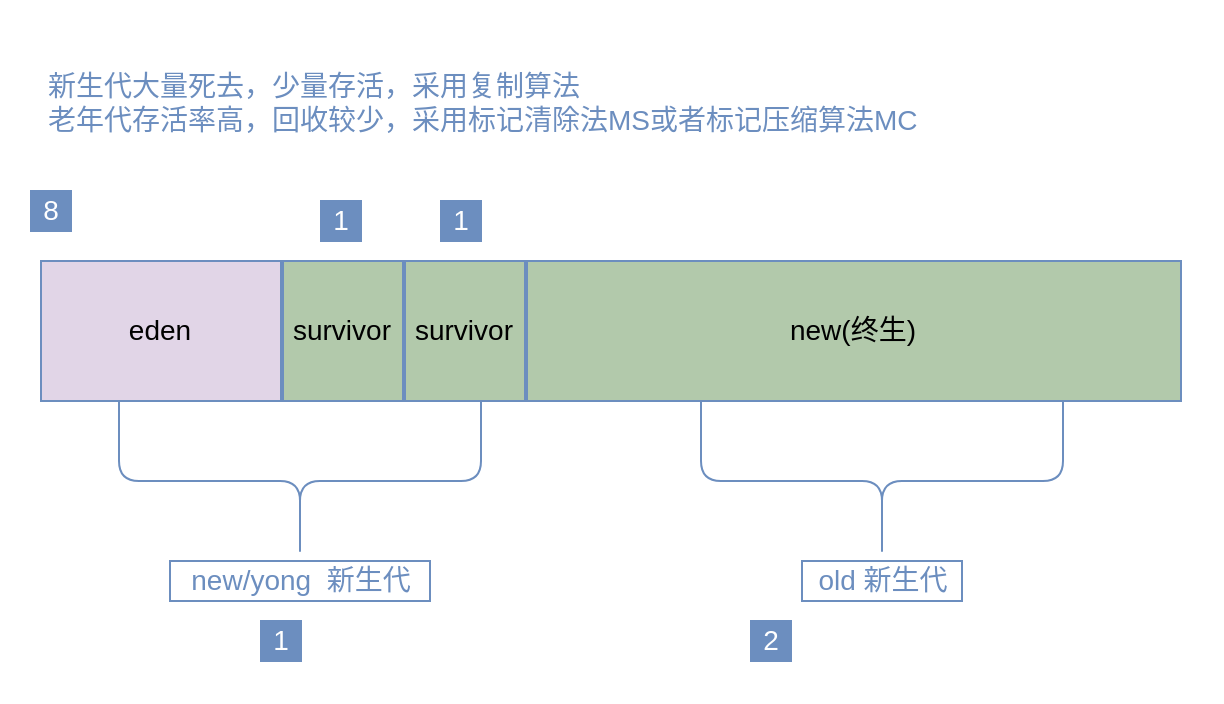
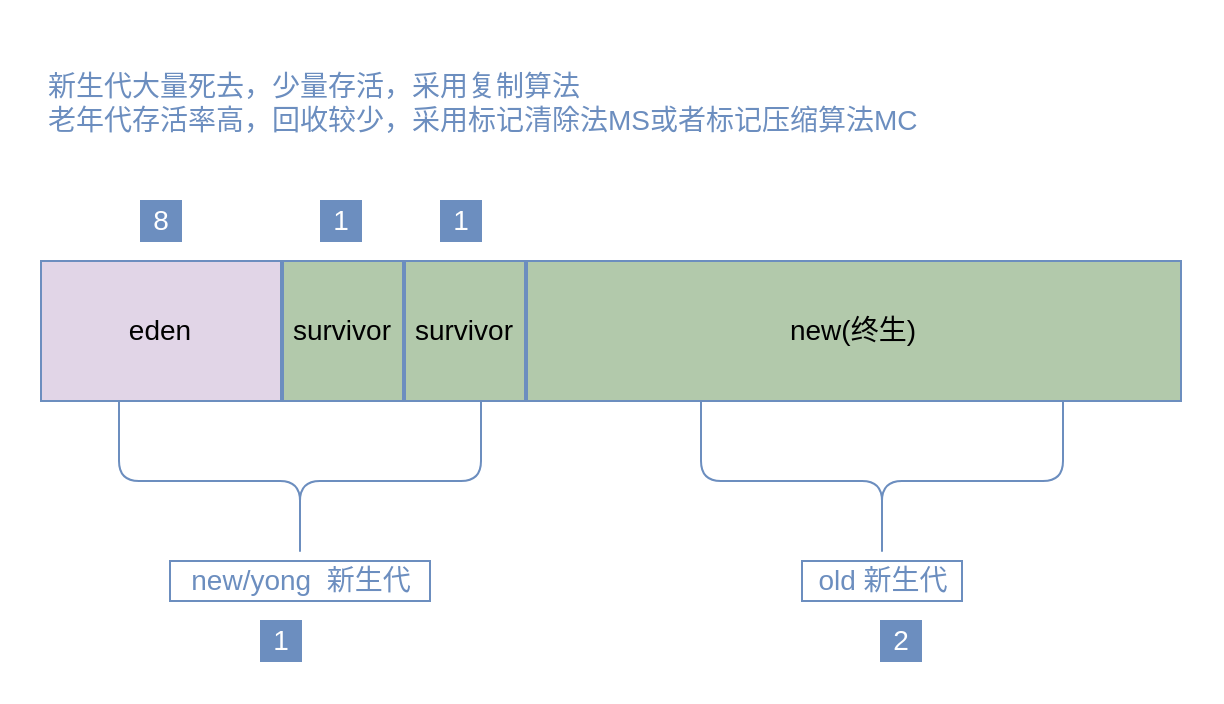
node "8": moved (51, 211) -> (161, 221)
node "2": moved (771, 641) -> (901, 641)
